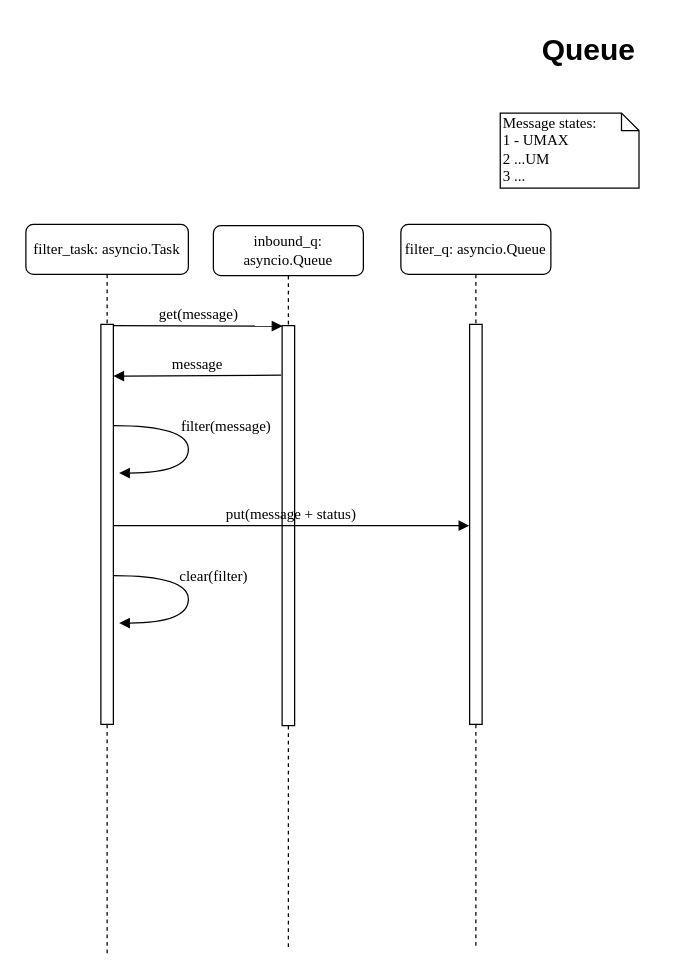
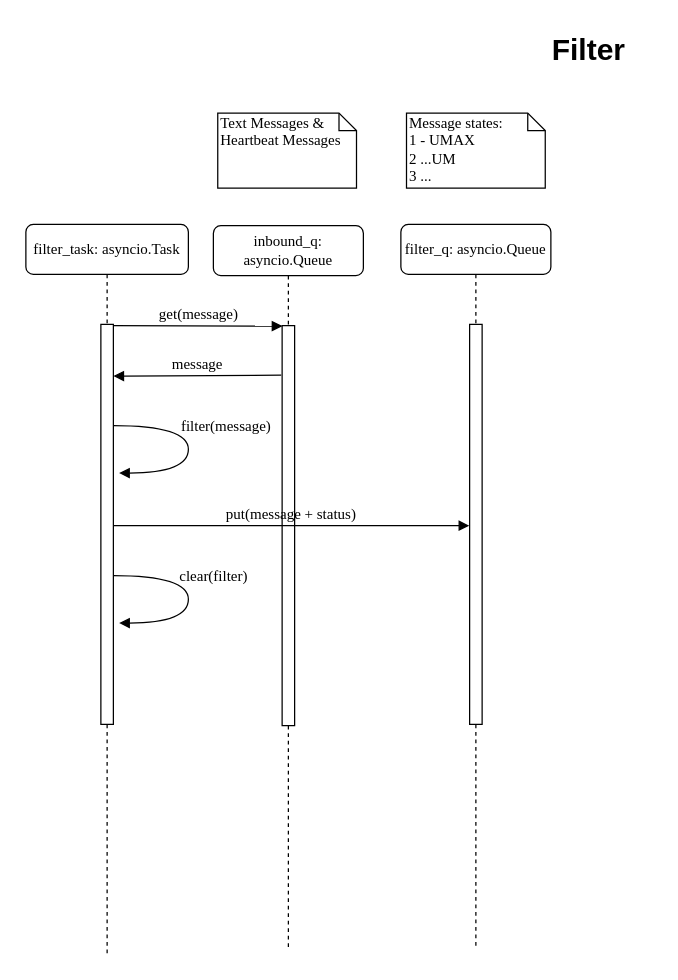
node "Queue": label "Queue" -> "Filter"
node "Text Messages & Heartbeat Messages": added
node "Message states: 1 - UMAX 2 ...UM 3 ...": moved (569, 151) -> (476, 151)
